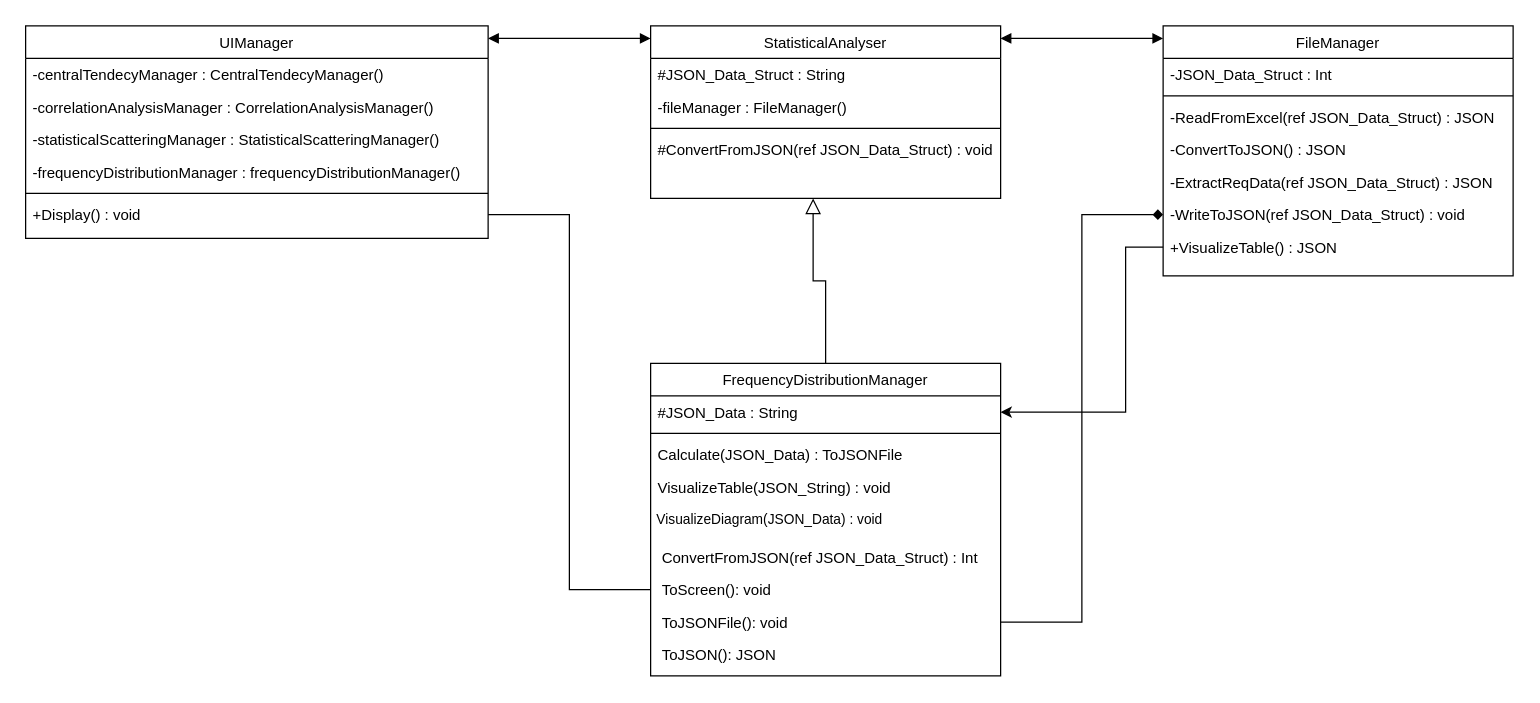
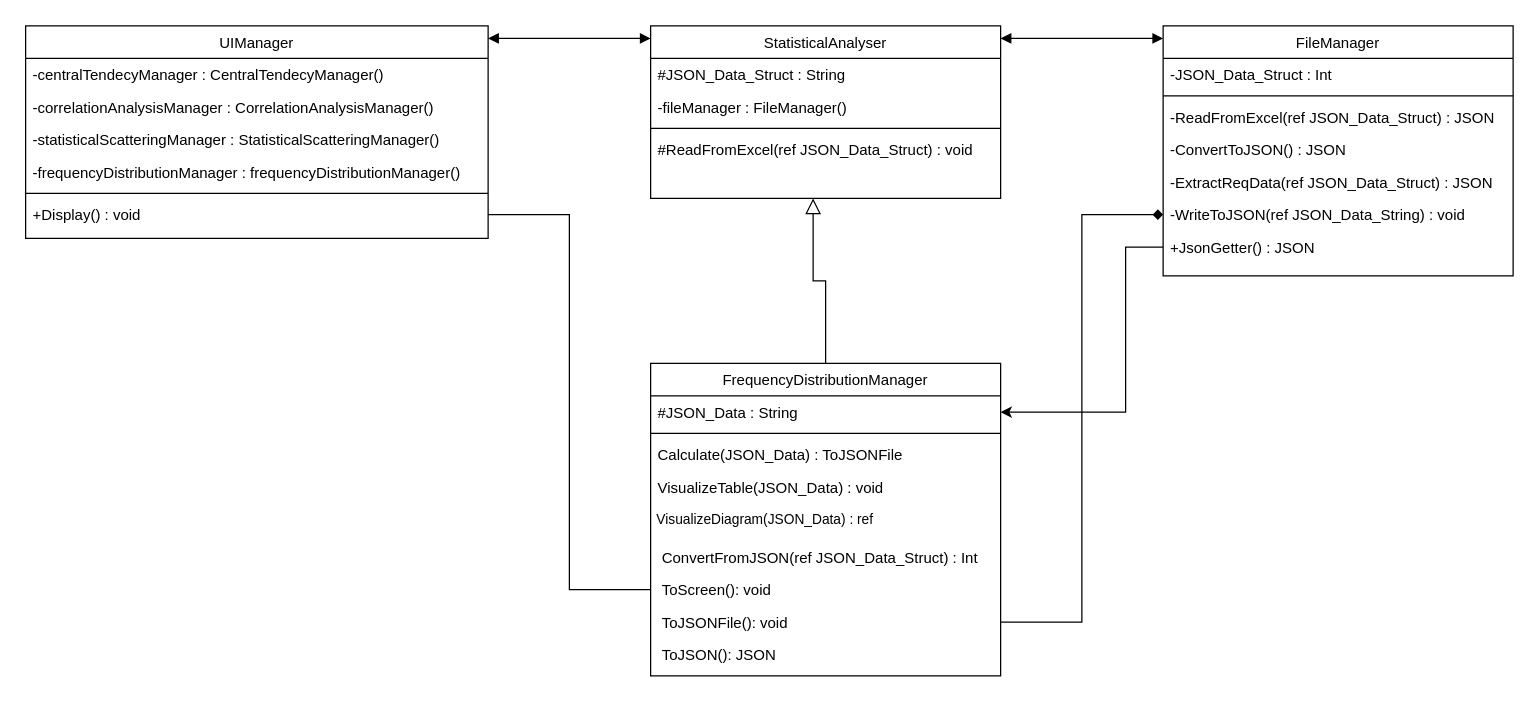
node "#ConvertFromJSON(ref JSON_Data_Struct) : void": label "#ConvertFromJSON(ref JSON_Data_Struct) : void" -> "#ReadFromExcel(ref JSON_Data_Struct) : void"
node "-WriteToJSON(ref JSON_Data_Struct) : void": label "-WriteToJSON(ref JSON_Data_Struct) : void" -> "-WriteToJSON(ref JSON_Data_String) : void"
node "+VisualizeTable() : JSON": label "+VisualizeTable() : JSON" -> "+JsonGetter() : JSON"
node "VisualizeTable(JSON_String) : void": label "VisualizeTable(JSON_String) : void" -> "VisualizeTable(JSON_Data) : void"
node "VisualizeDiagram(JSON_Data) : void": label "VisualizeDiagram(JSON_Data) : void" -> "VisualizeDiagram(JSON_Data) : ref"
